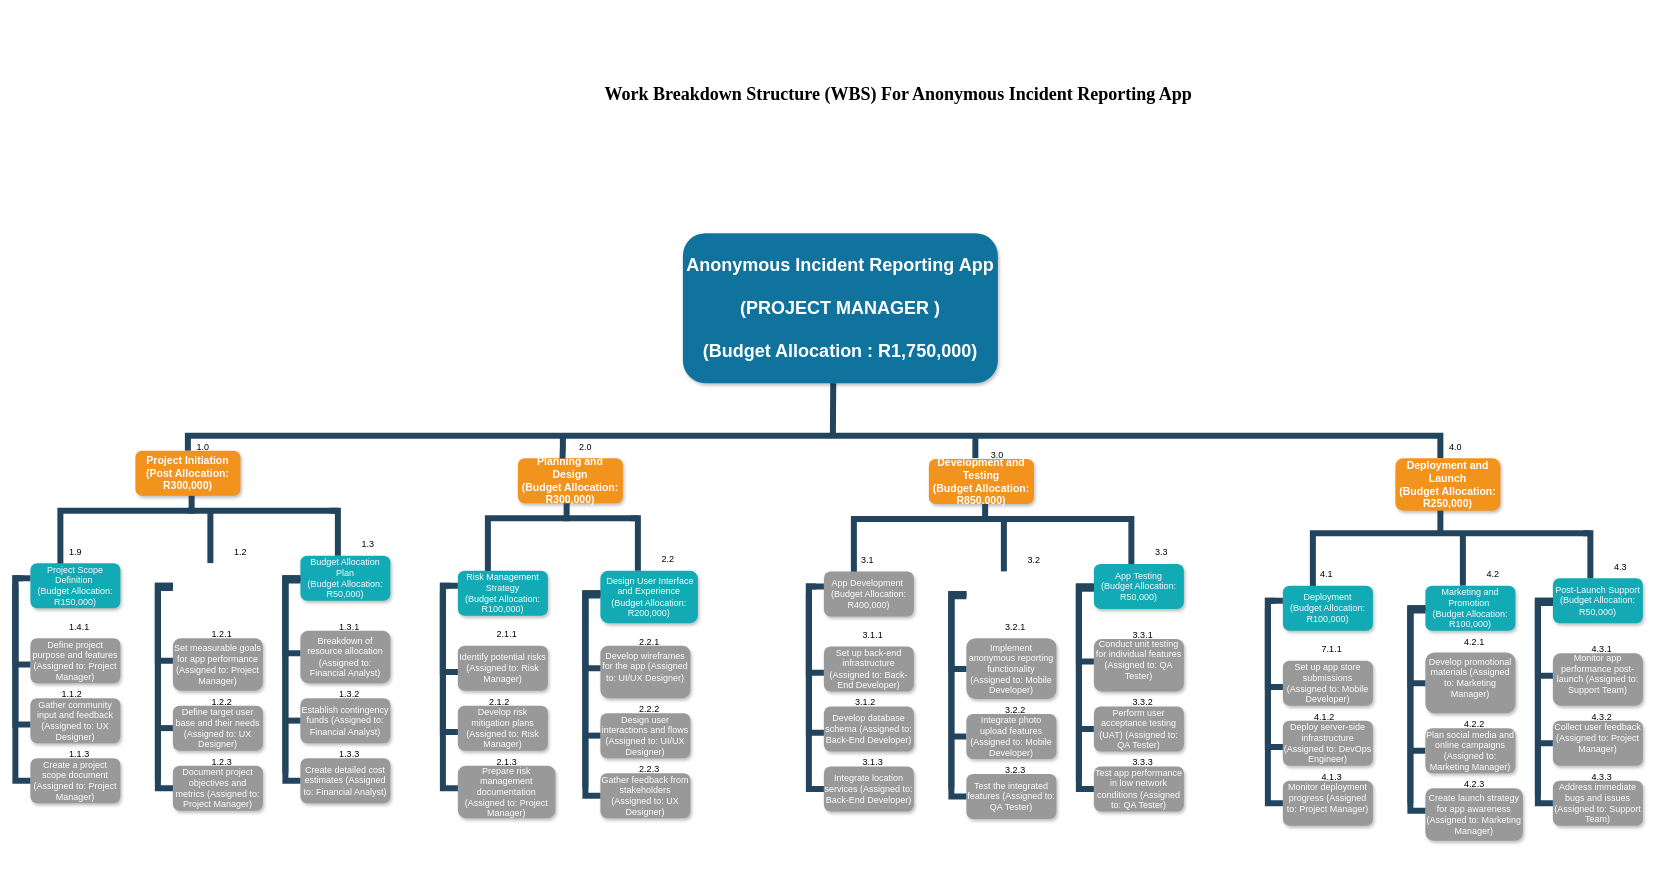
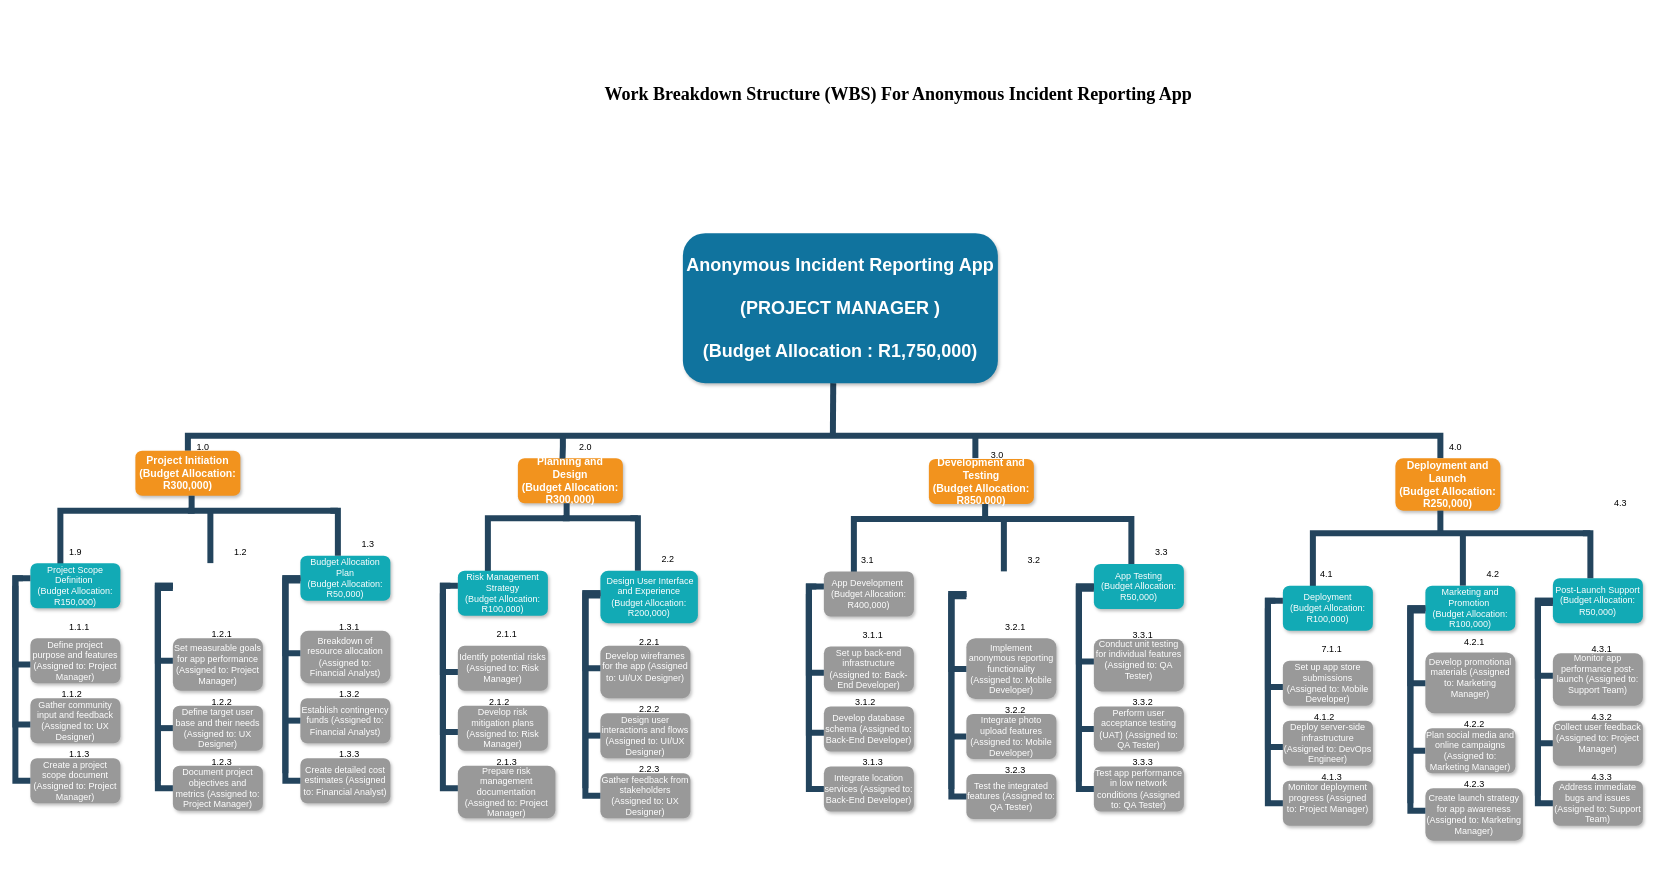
node "Project Initiation (Post Allocation: R300,000)": label "Project Initiation (Post Allocation: R300,000)" -> "Project Initiation (Budget Allocation: R300,000)"
node "4.3": moved (1620, 567) -> (1620, 503)
node "1.4.1": label "1.4.1" -> "1.1.1"
